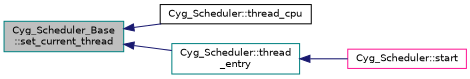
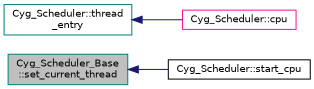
node "Cyg_Scheduler::thread_cpu": label "Cyg_Scheduler::thread_cpu" -> "Cyg_Scheduler::start_cpu"
edge "Cyg_Scheduler::thread _entry" -> "Cyg_Scheduler_Base ::set_current_thread": removed
node "Cyg_Scheduler::start": label "Cyg_Scheduler::start" -> "Cyg_Scheduler::cpu"
